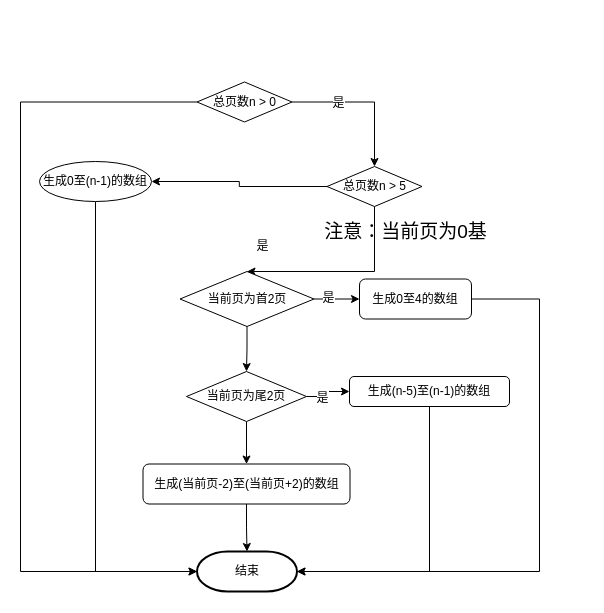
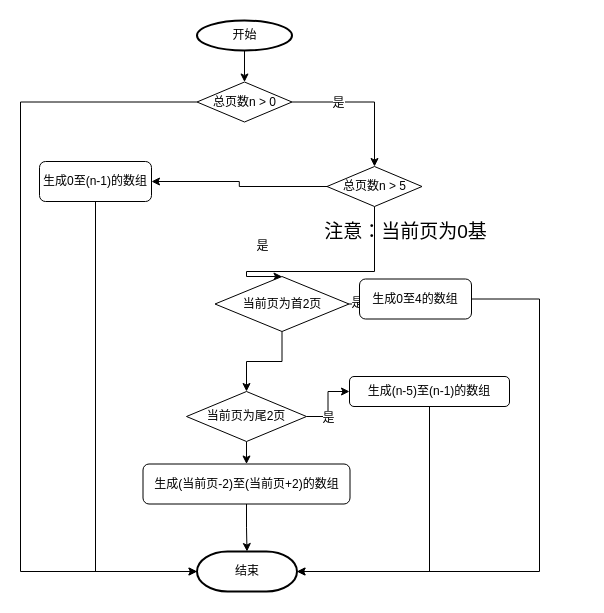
node "开始": added
edge "开始" -> "总页数n > 0": added
node "生成0至(n-1)的数组": shape ellipse -> rounded rectangle
node "当前页为首2页": moved (247, 299) -> (282, 304)
node "当前页为尾2页": moved (247, 397) -> (247, 417)
